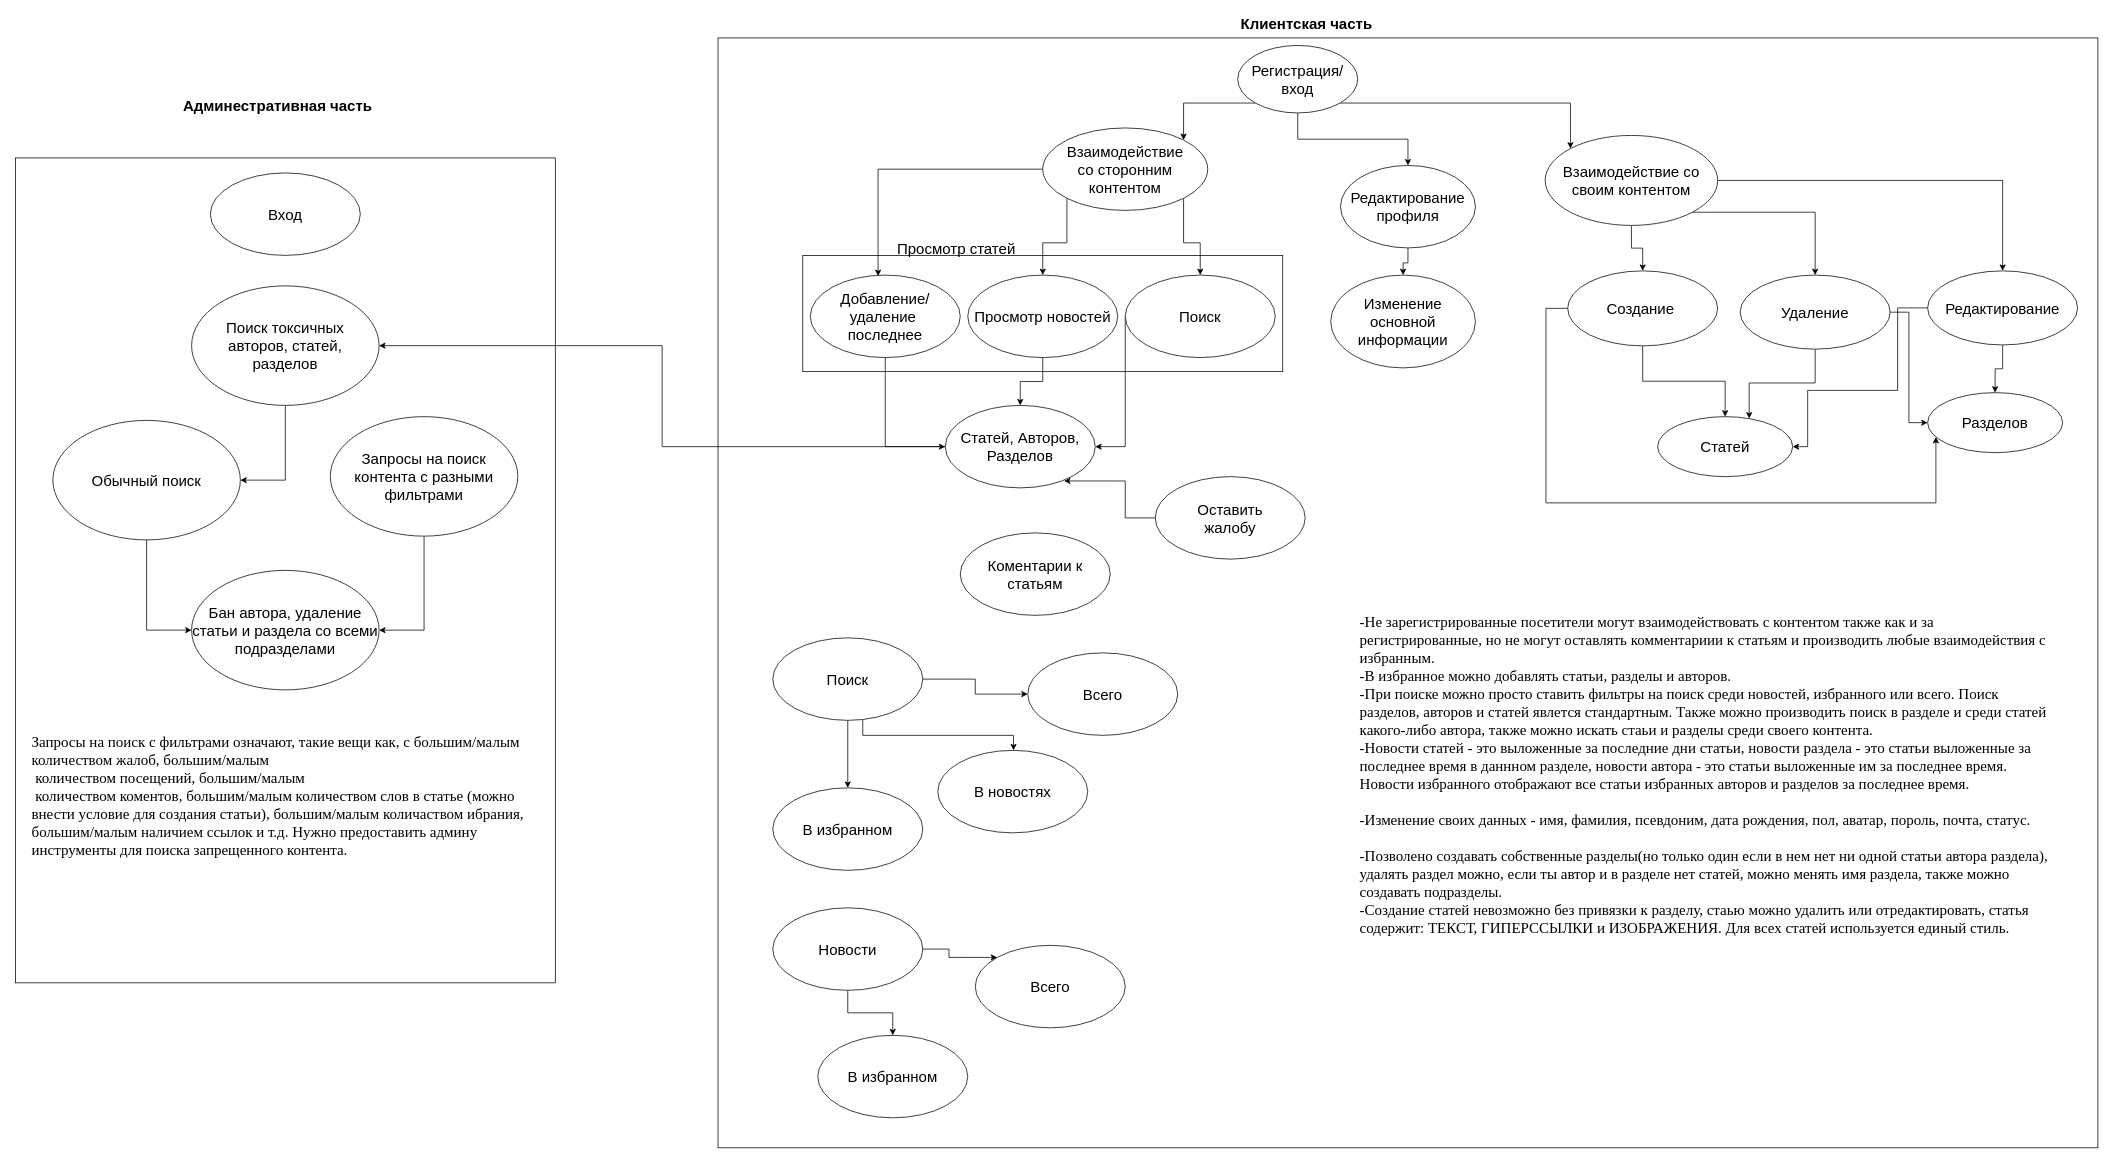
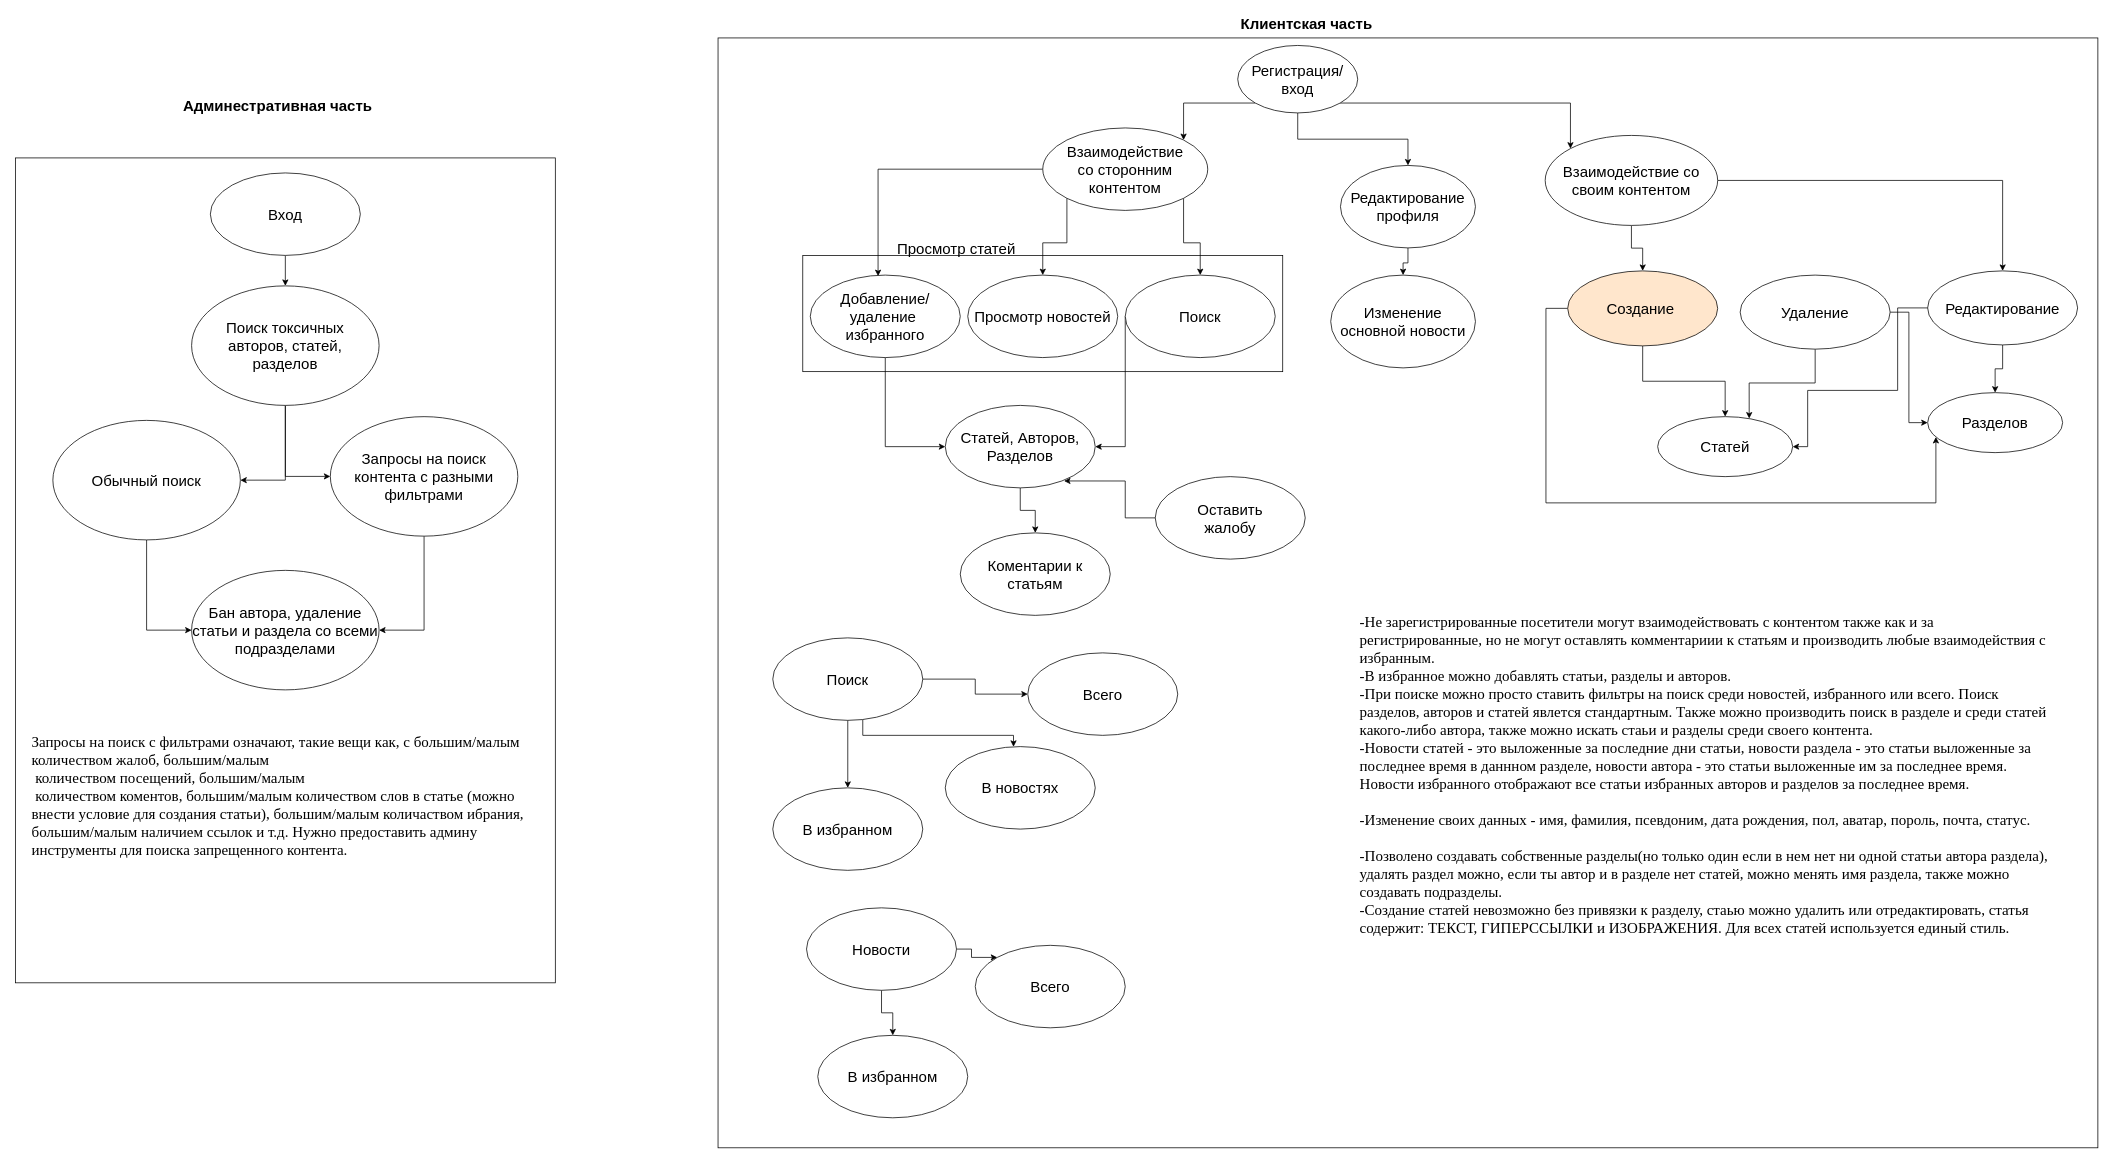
edge "Взаимодействие со своим контентом" -> "Удаление": removed
edge "Вход" -> "Поиск токсичных авторов, статей, разделов": added
node "Создание": fillcolor #ffffff -> #ffe6cc
node "Добавление/удаление последнее": label "Добавление/удаление последнее" -> "Добавление/удаление избранного"
node "Изменение основной информации": label "Изменение основной информации" -> "Изменение основной новости"
edge "Статей, Авторов, Разделов" -> "Поиск токсичных авторов, статей, разделов": now "Статей, Авторов, Разделов" -> "Коментарии к статьям"
edge "Просмотр новостей" -> "Статей, Авторов, Разделов": removed
edge "Поиск токсичных авторов, статей, разделов" -> "Запросы на поиск контента с разными фильтрами": added
node "В новостях": moved (1013, 792) -> (1020, 788)
node "Новости": moved (848, 949) -> (882, 949)
